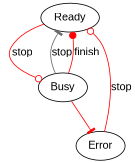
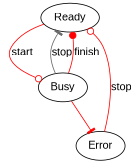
edge "Ready" -> "Busy": label "stop" -> "start"
